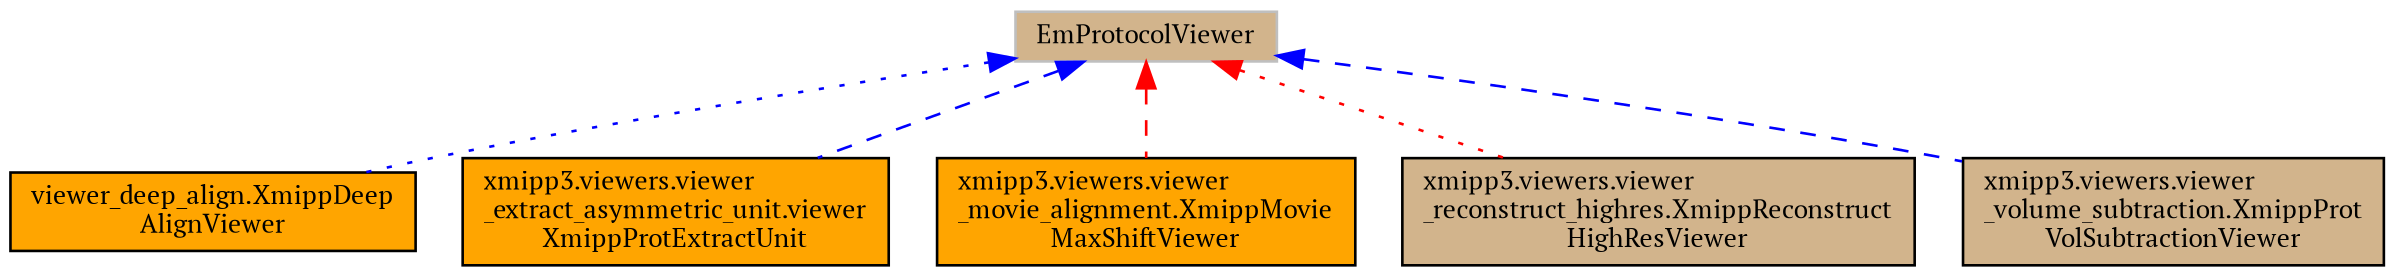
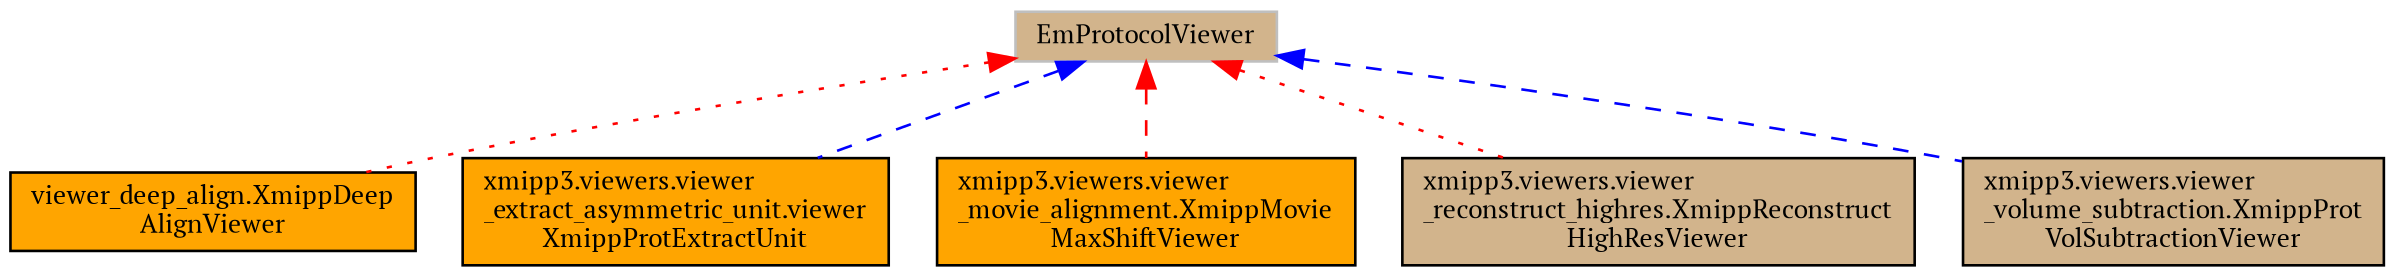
edge "viewer_deep_align.XmippDeep AlignViewer" -> "EmProtocolViewer": color blue -> red
